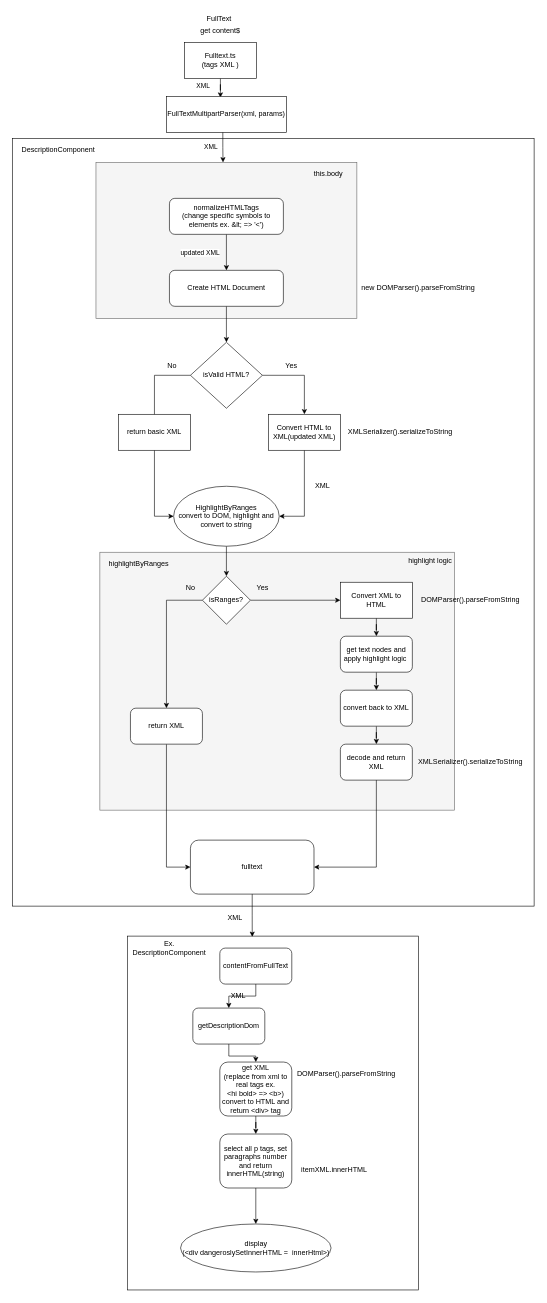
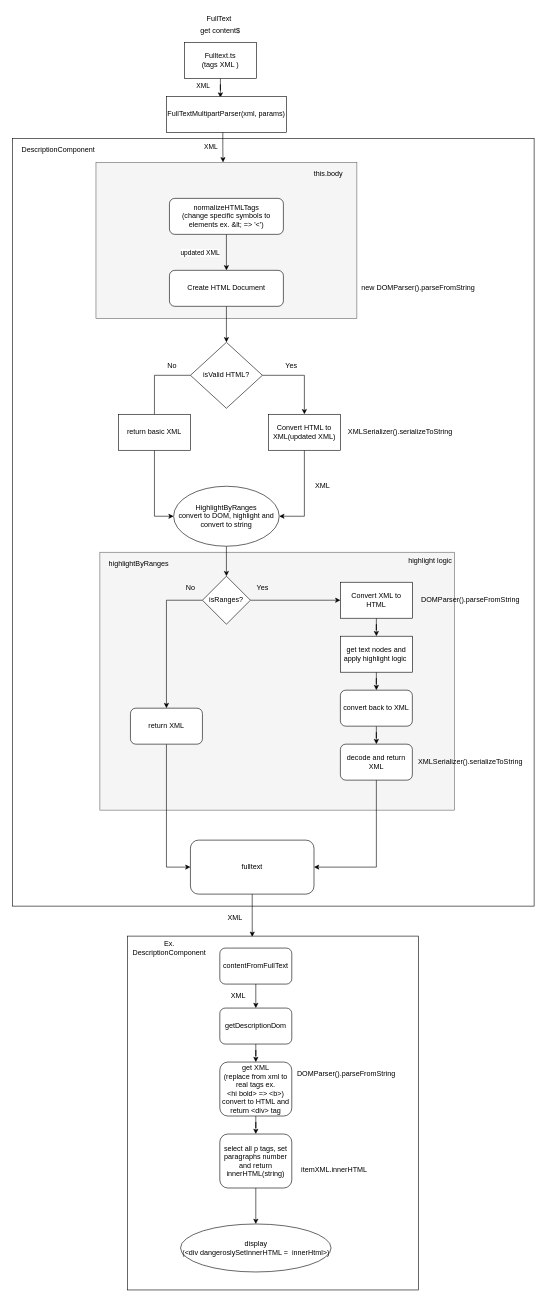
node "get text nodes and apply highlight logic": shape rounded rectangle -> rectangle
node "getDescriptionDom": moved (229, 1026) -> (256, 1026)
